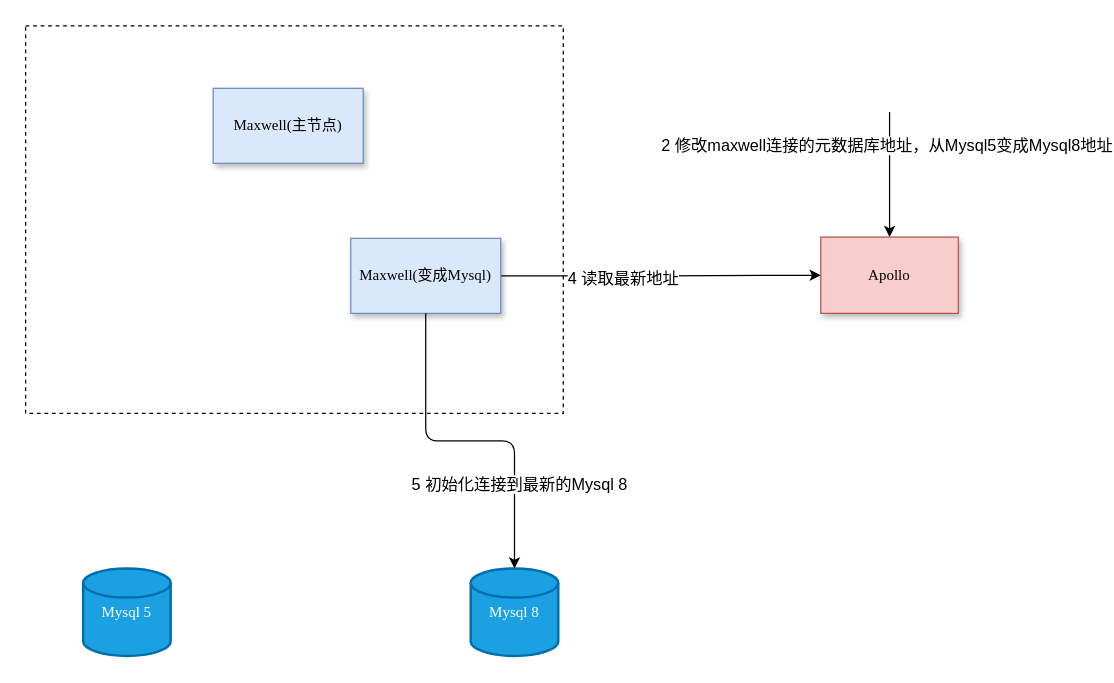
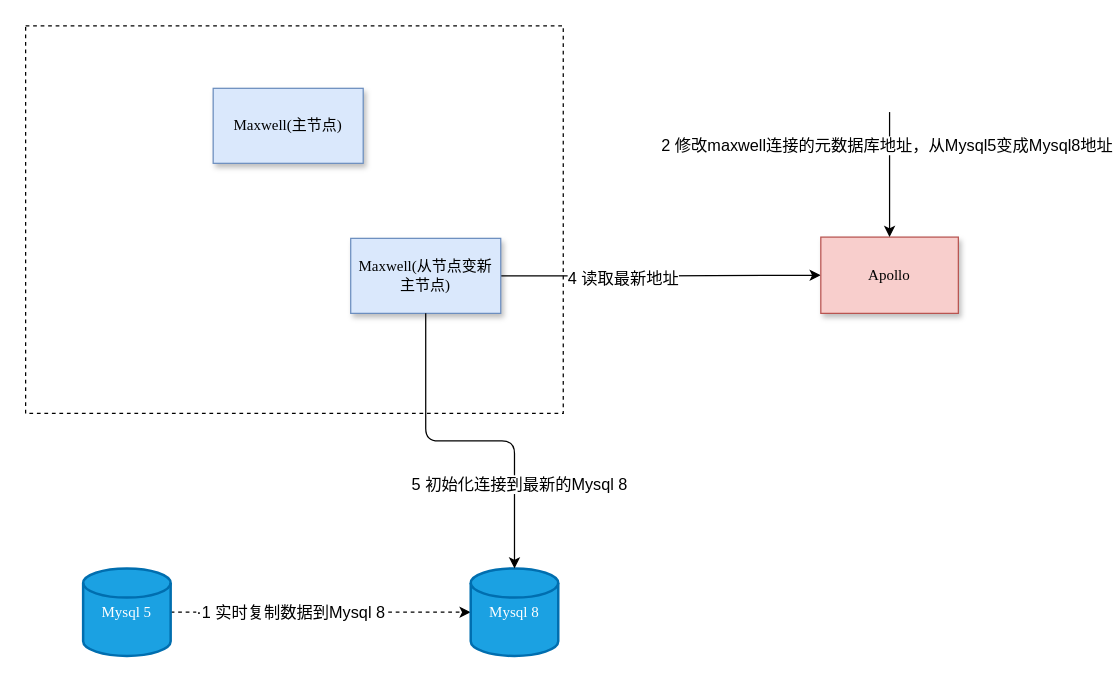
node "Maxwell(变成Mysql)": label "Maxwell(变成Mysql)" -> "Maxwell(从节点变新主节点)"
edge "Mysql 5" -> "Mysql 8": added, label "·1 实时复制数据到Mysql 8"
